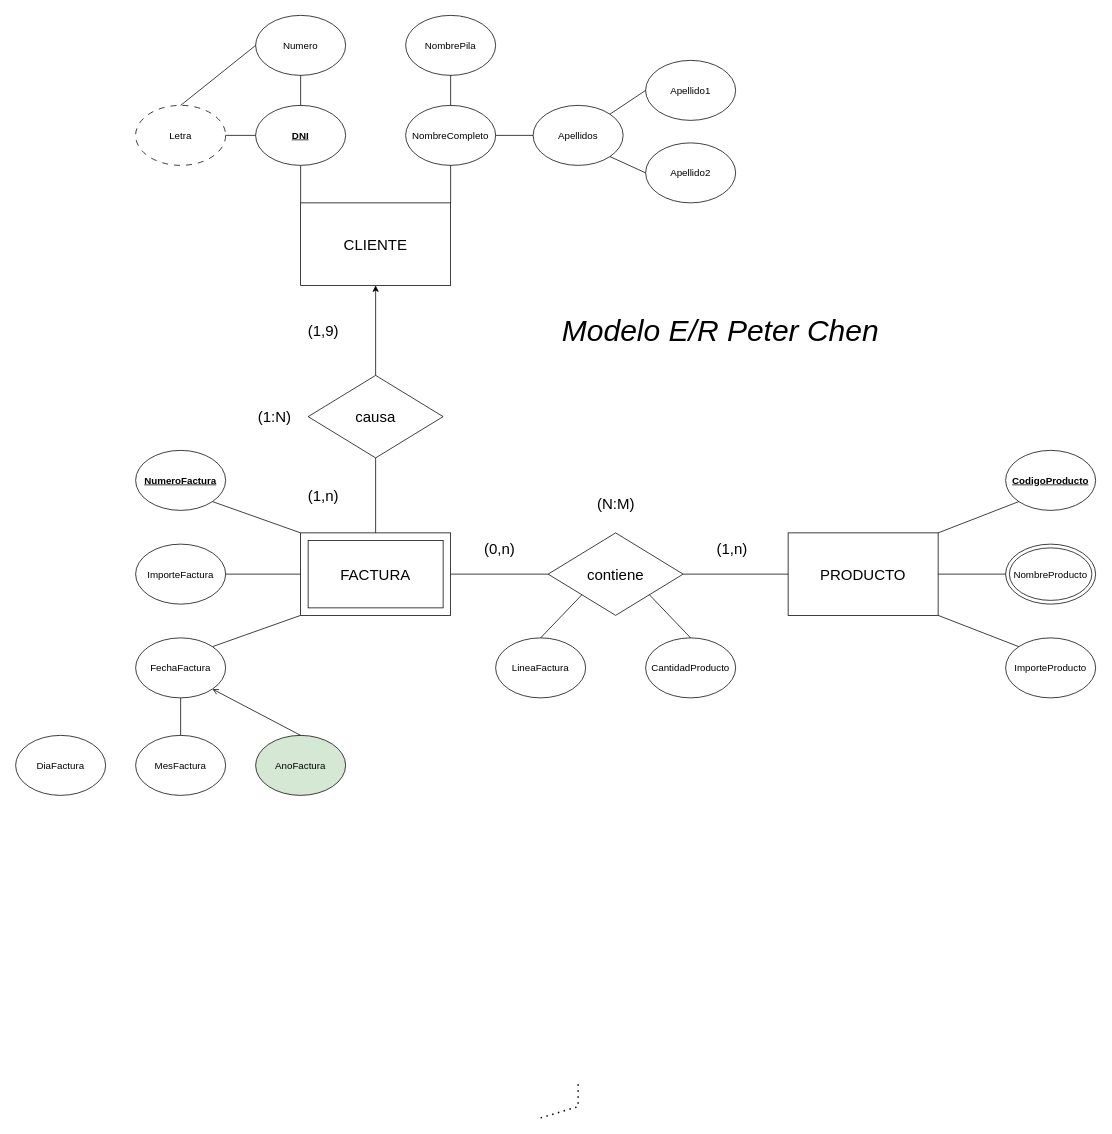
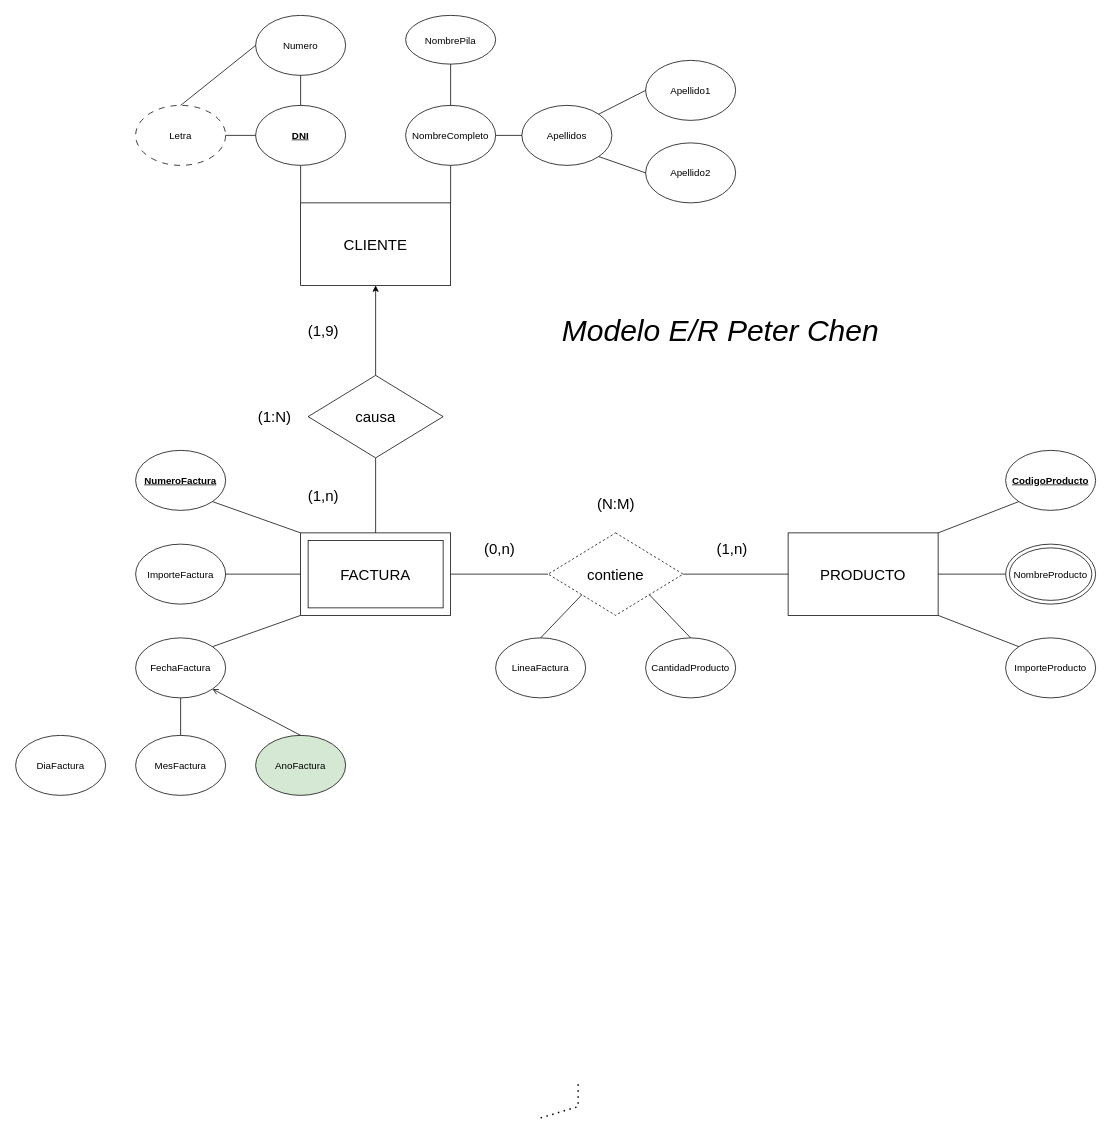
node "NombrePila": size 90x60 -> 90x49
node "Apellidos": moved (578, 135) -> (567, 135)
node "contiene": style solid -> dashed
